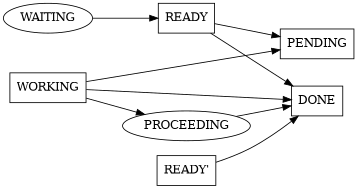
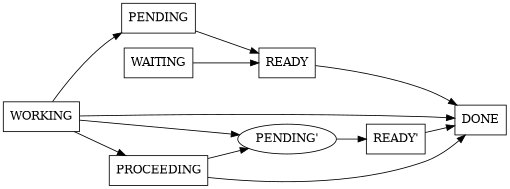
node "WAITING": shape ellipse -> box
edge "READY" -> "PENDING": reversed
node "PROCEEDING": shape ellipse -> box
node "PENDING'": added
